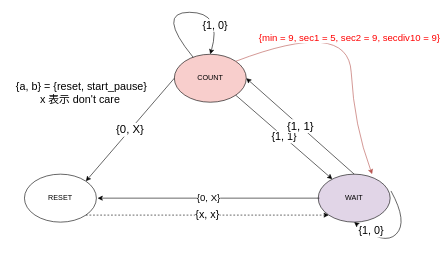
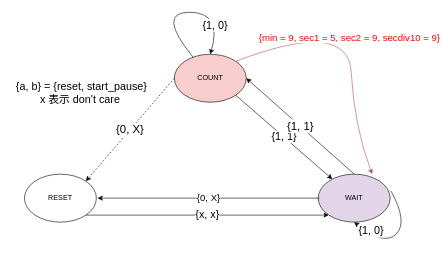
edge "COUNT" -> "RESET": style solid -> dashed
edge "RESET" -> "WAIT": style dashed -> solid
